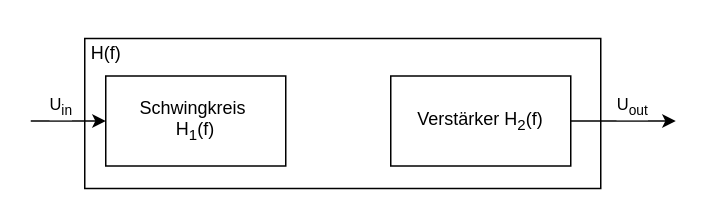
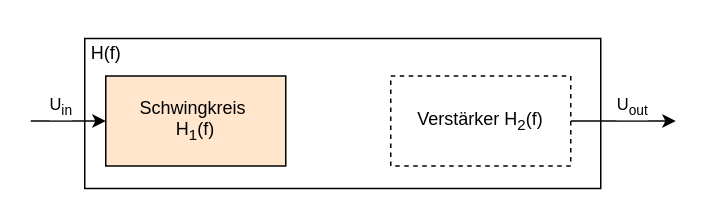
node "Schwingkreis H1(f)": fillcolor #ffffff -> #ffe6cc
node "Verstärker H2(f)": style solid -> dashed
